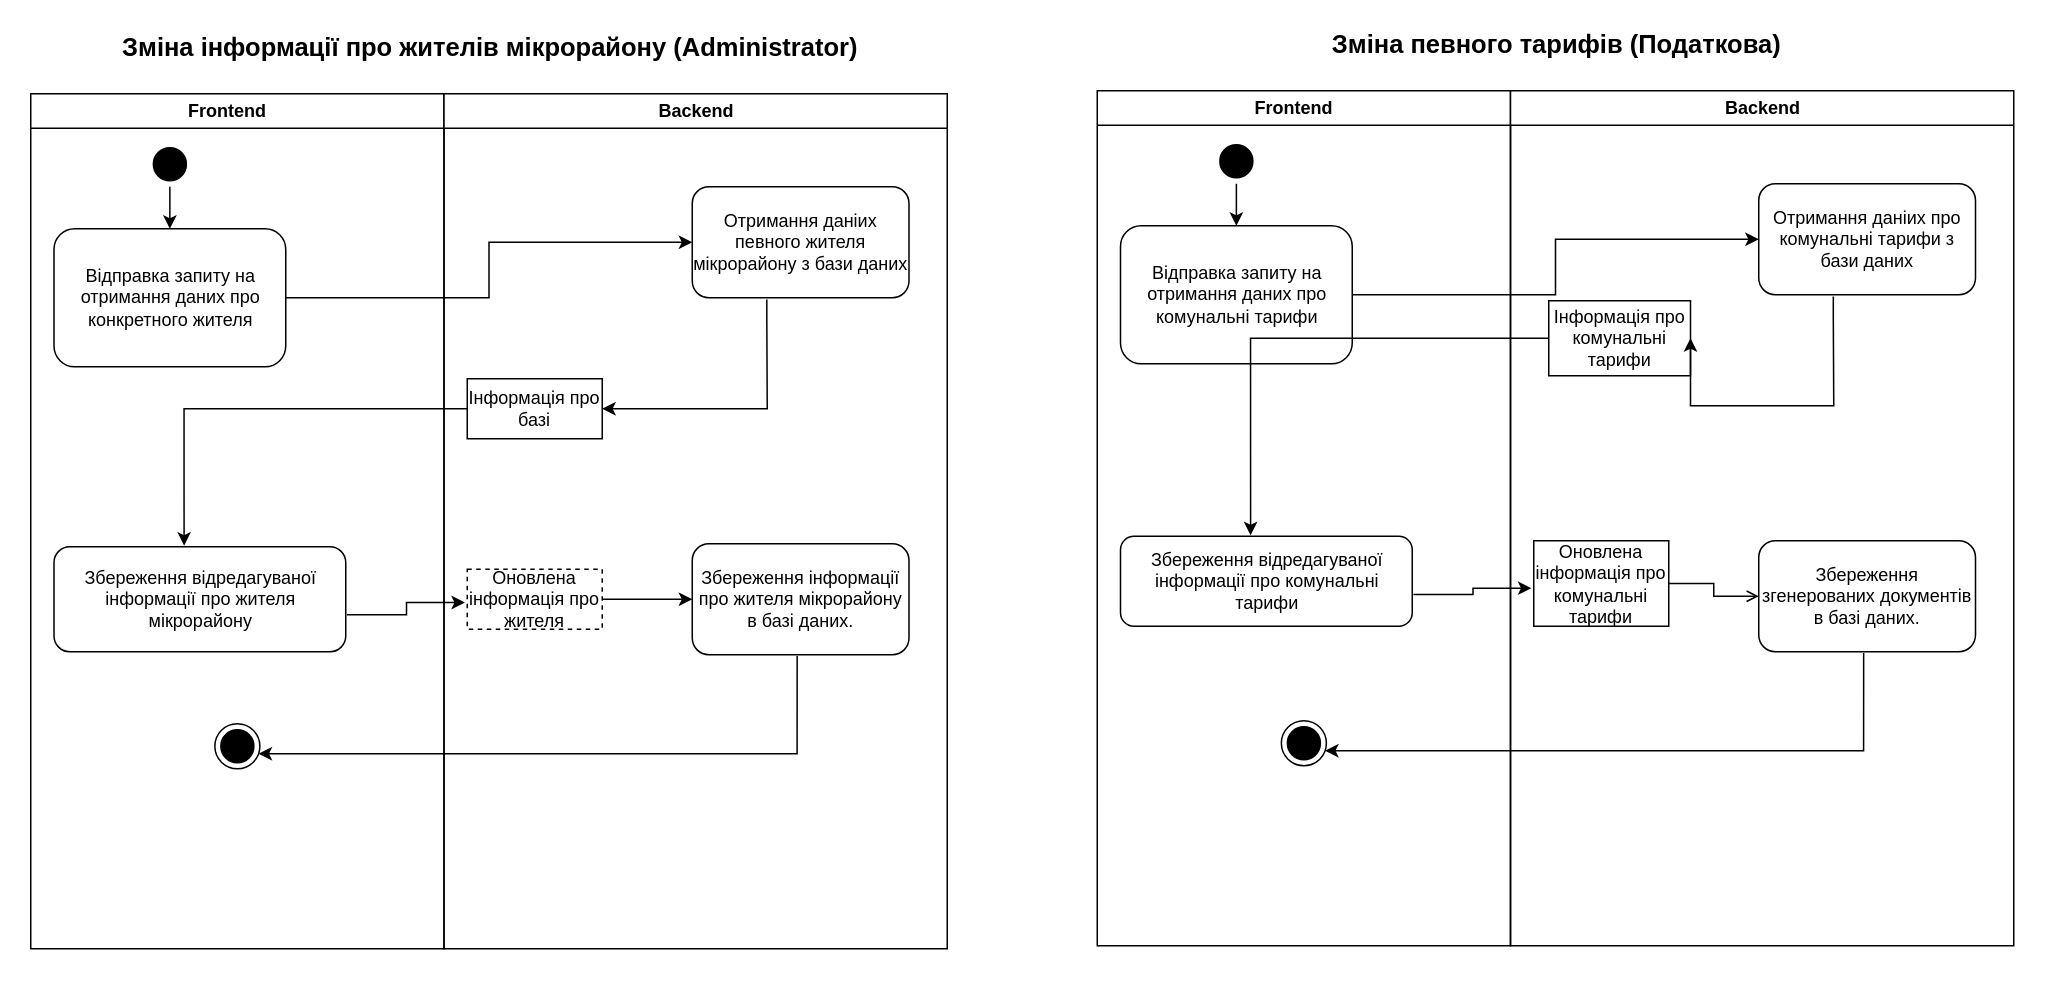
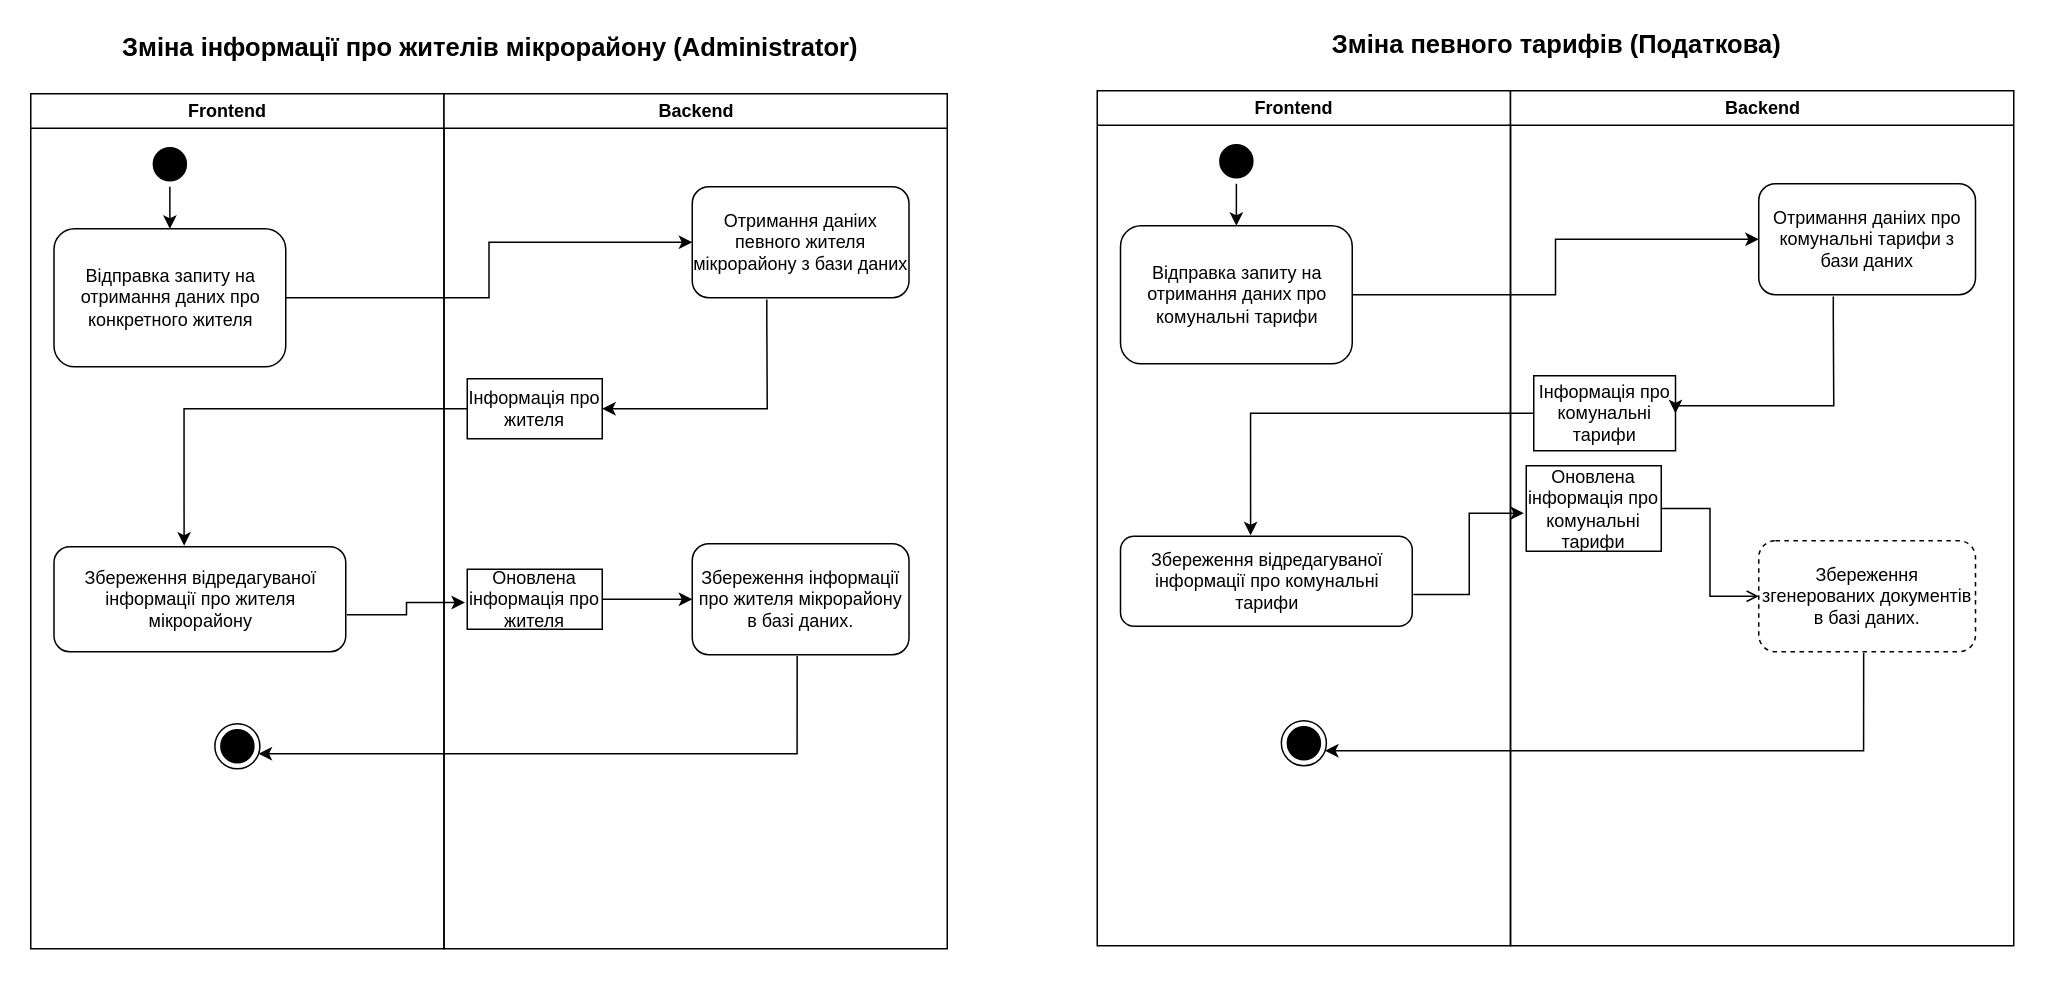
node "Інформація про комунальні тарифи": moved (1620, 338) -> (1605, 413)
node "Інформація про базі": label "Інформація про базі" -> "Інформація про жителя"
node "Оновлена інформація про комунальні тарифи": moved (1601, 584) -> (1594, 509)
node "Збереження згенерованих документів в базі даних.": style solid -> dashed
node "Оновлена інформація про жителя": style dashed -> solid
